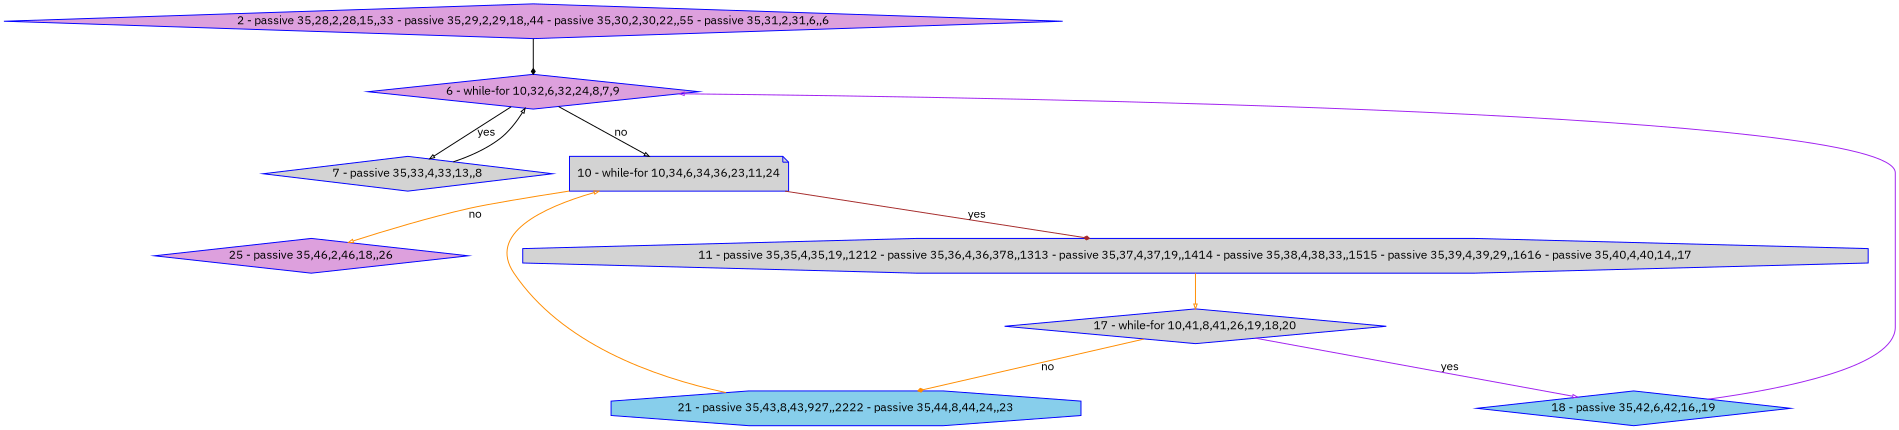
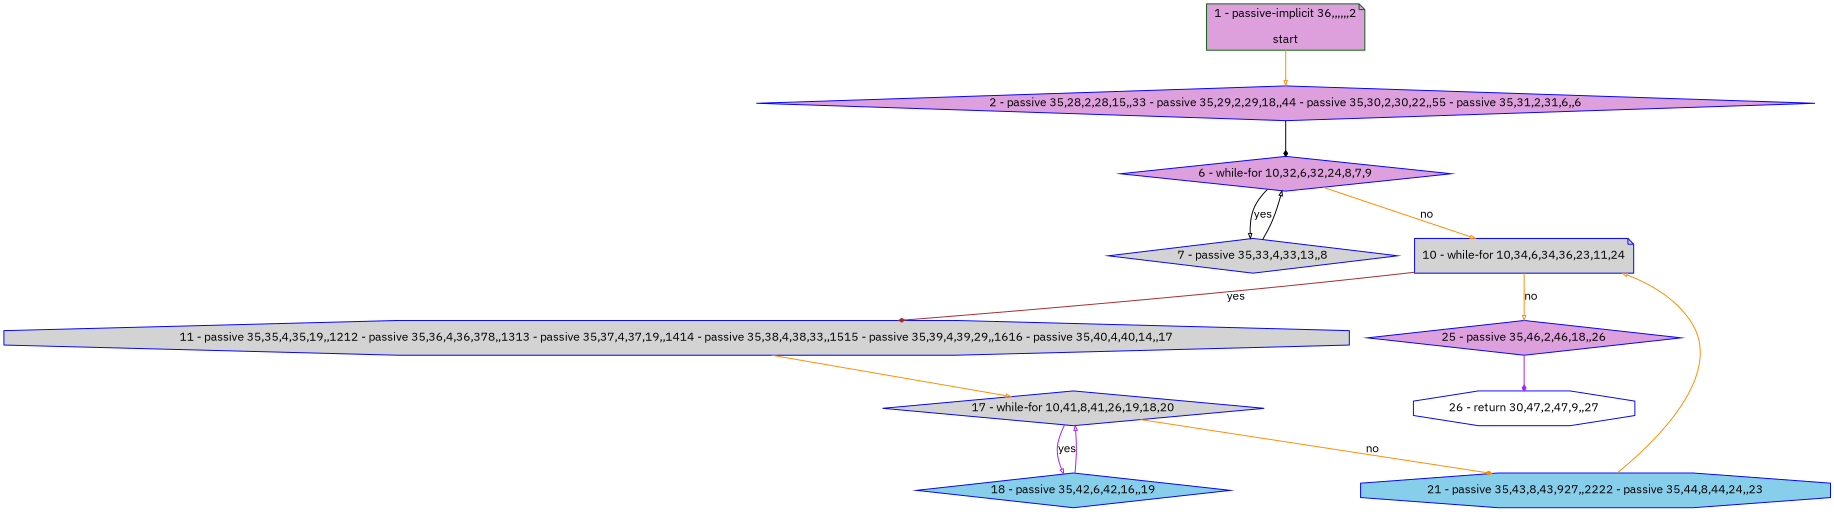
node "1 - passive-implicit 36,,,,,,2 start": added
edge "18 - passive 35,42,6,42,16,,19" -> "6 - while-for 10,32,6,32,24,8,7,9": now "18 - passive 35,42,6,42,16,,19" -> "17 - while-for 10,41,8,41,26,19,18,20"
edge "6 - while-for 10,32,6,32,24,8,7,9" -> "10 - while-for 10,34,6,34,36,23,11,24": color black -> darkorange
node "26 - return 30,47,2,47,9,,27": added
